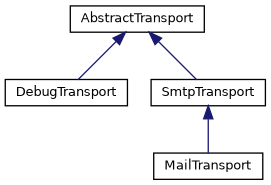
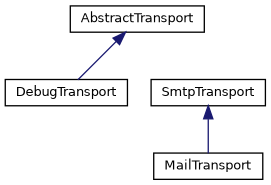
edge "SmtpTransport" -> "AbstractTransport": removed
